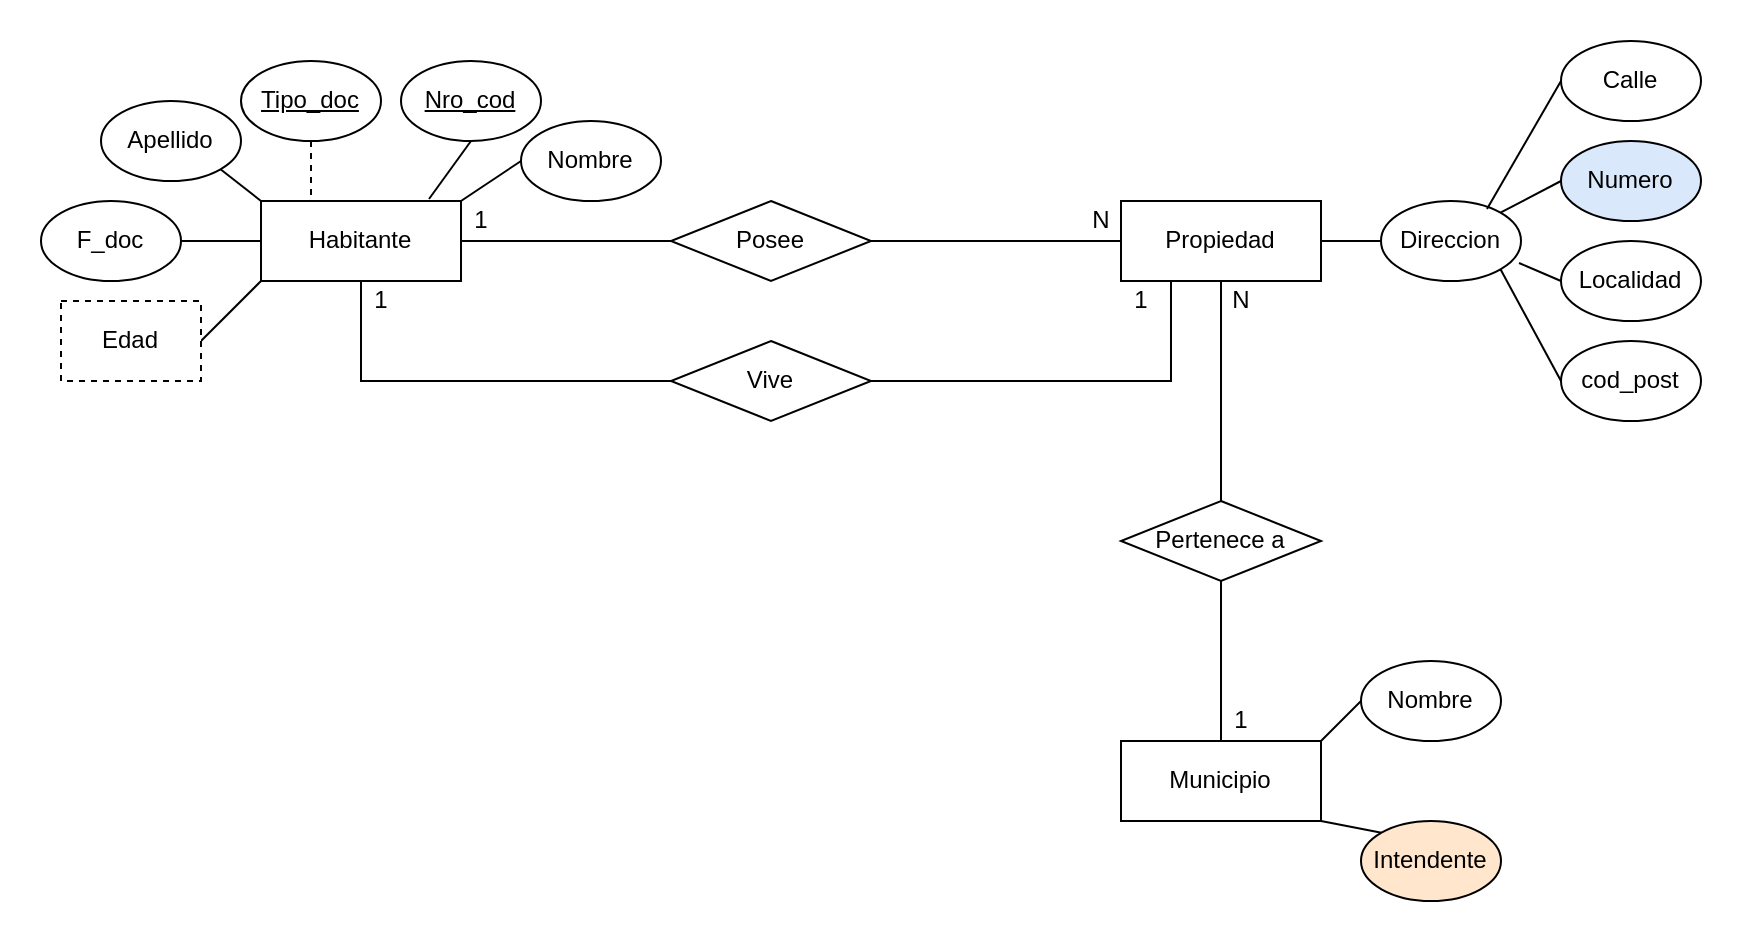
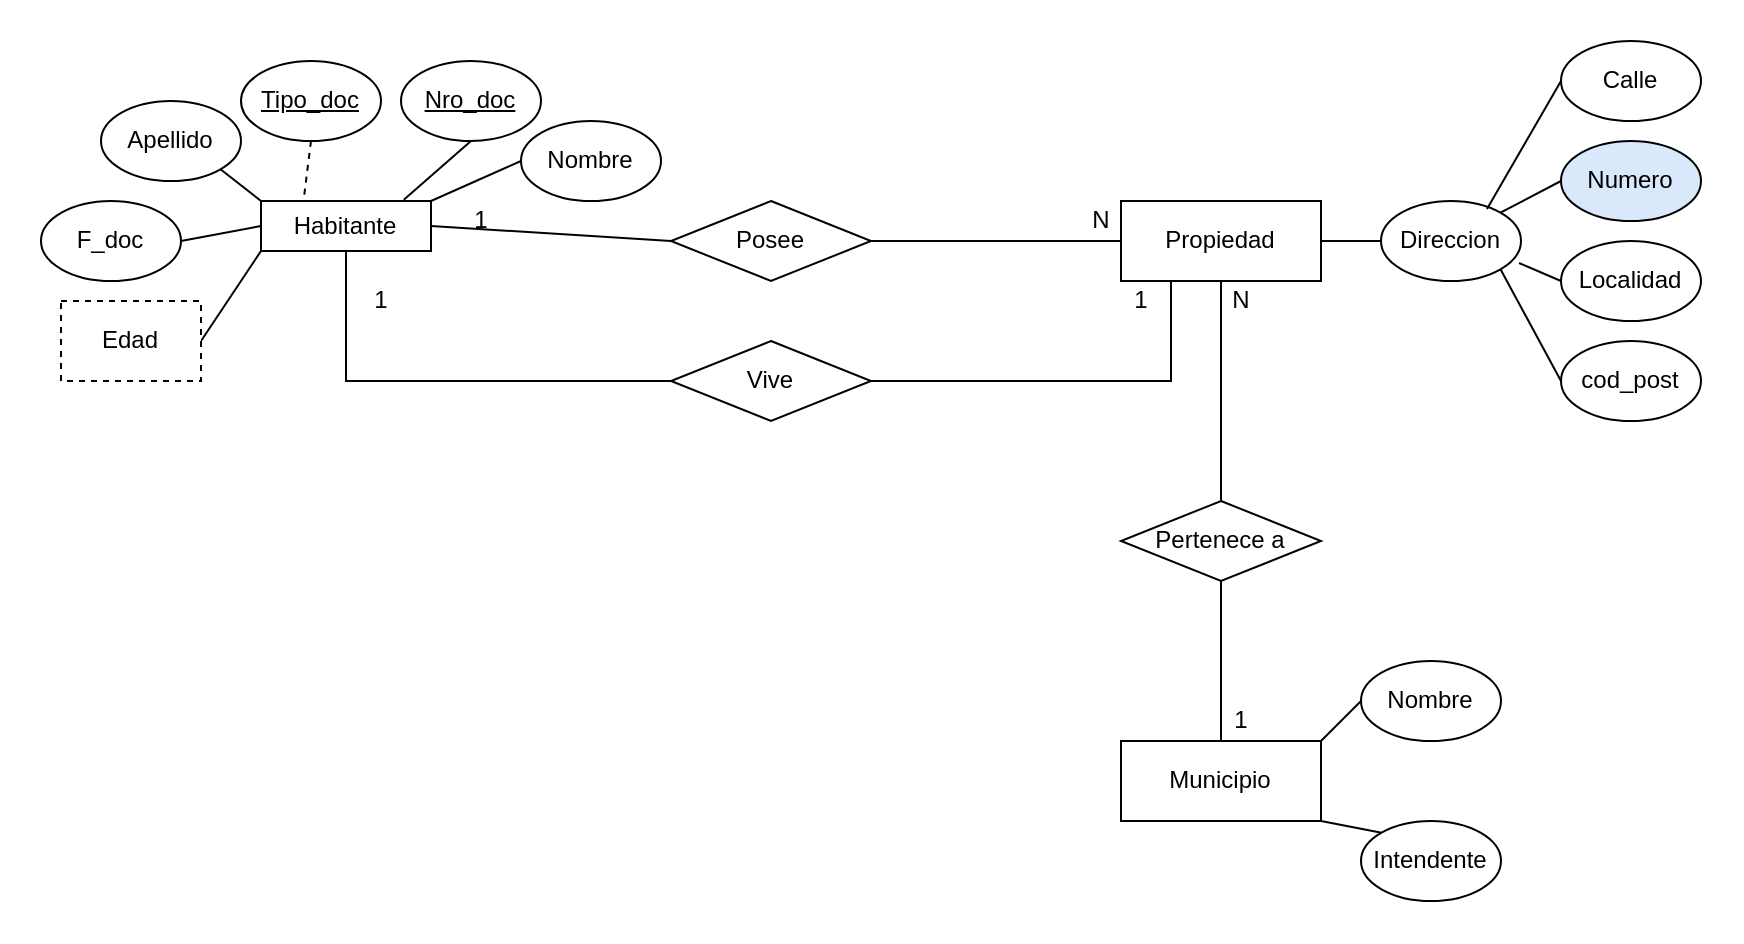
node "Nro_cod": label "Nro_cod" -> "Nro_doc"
node "Habitante": size 200x80 -> 170x50
node "Intendente": fillcolor #ffe6cc -> #ffffff
